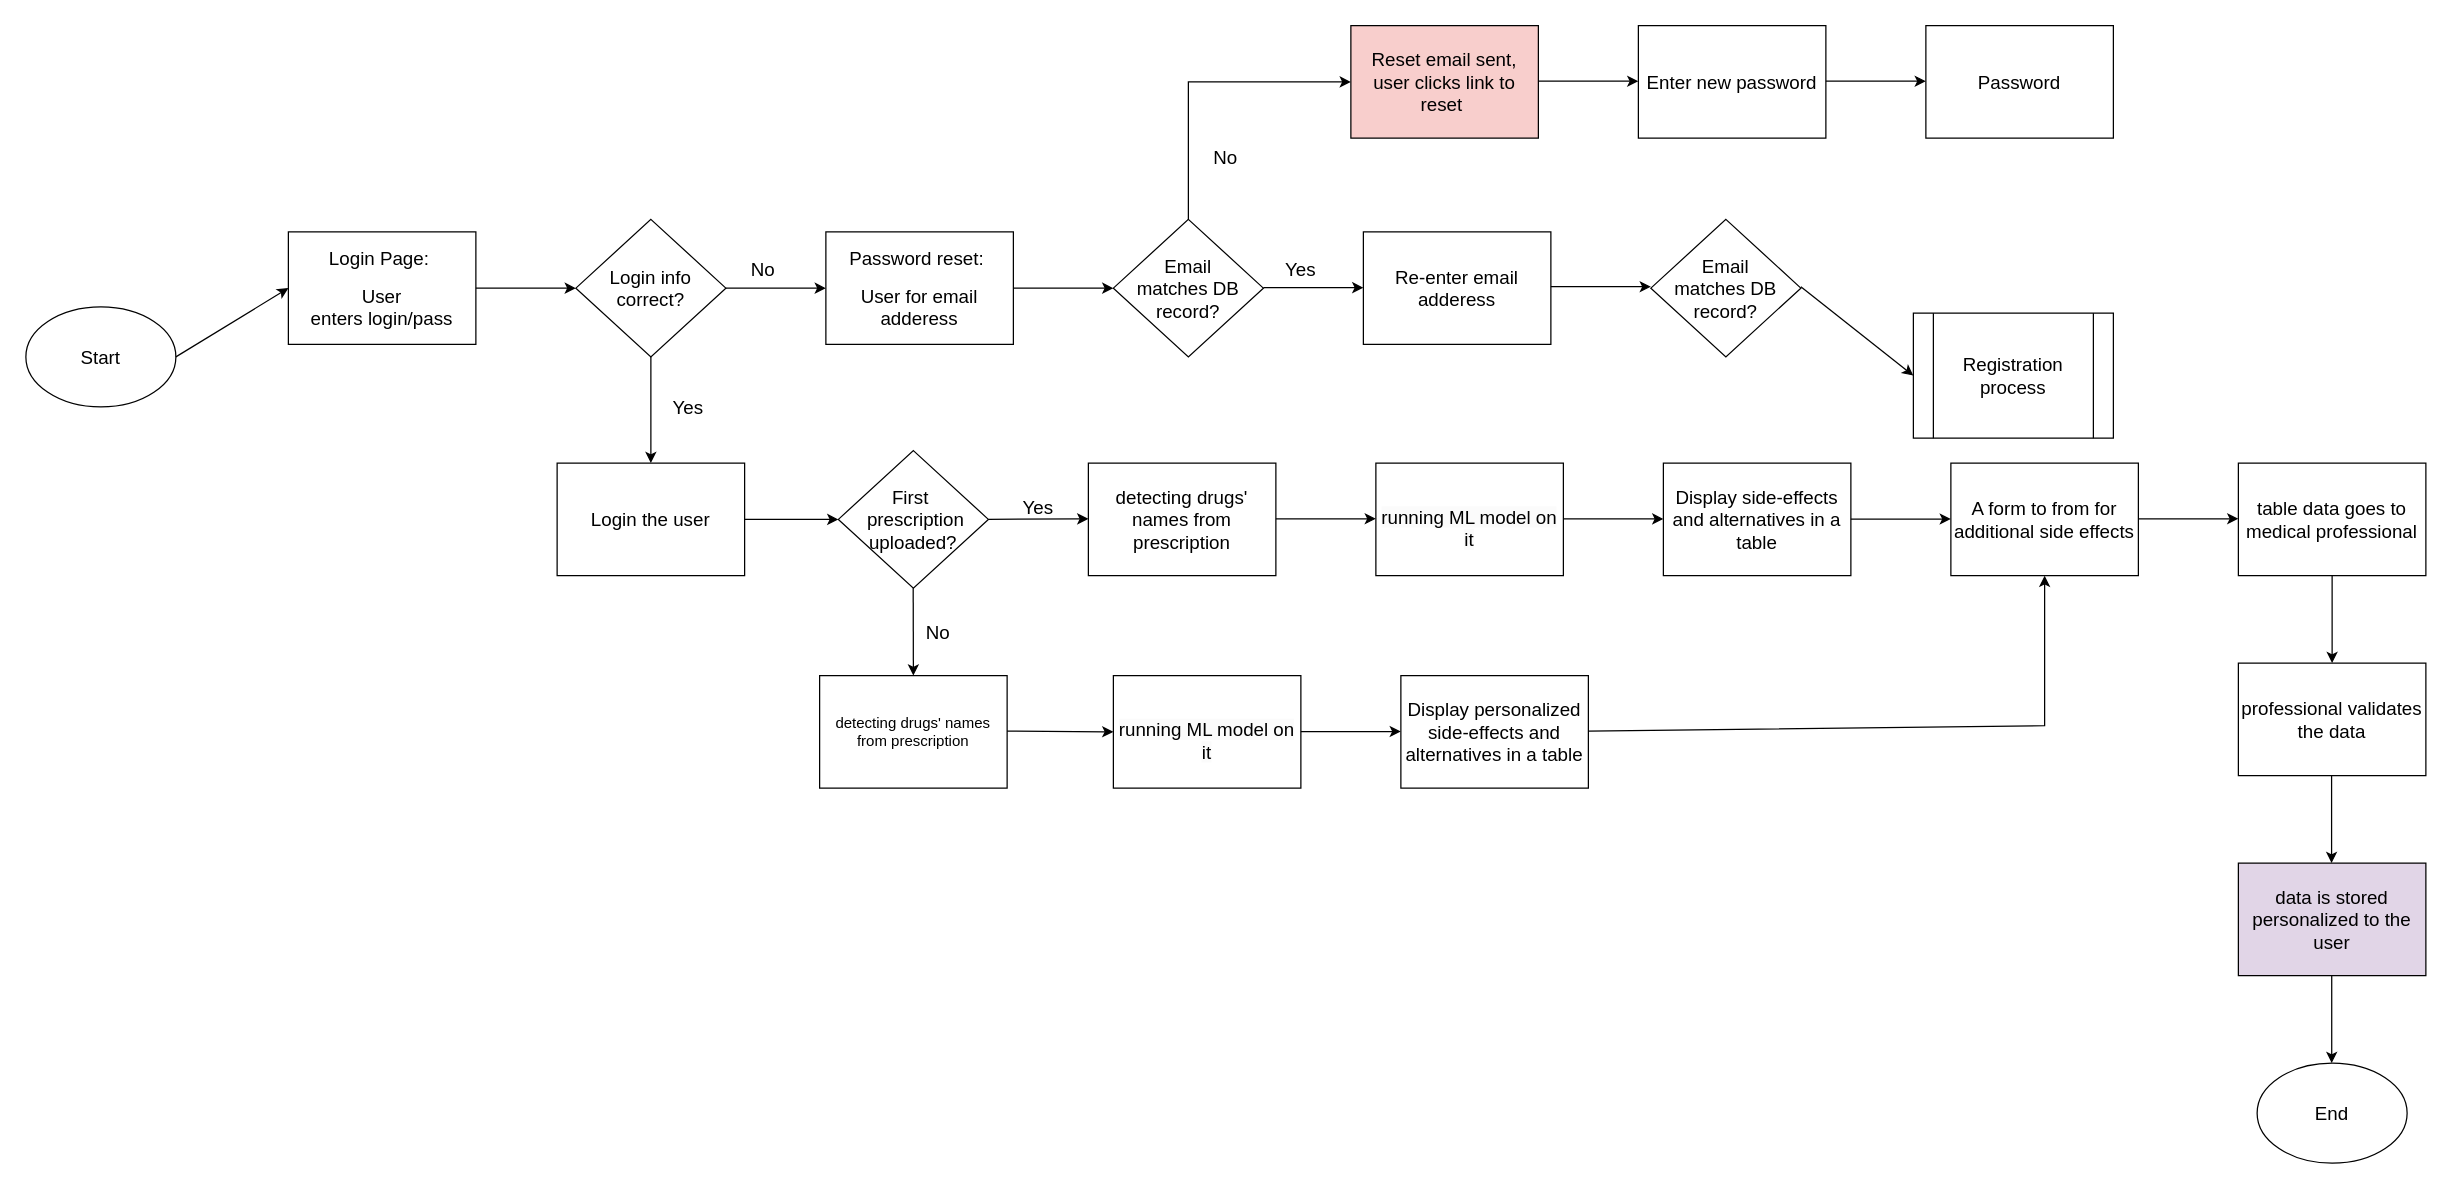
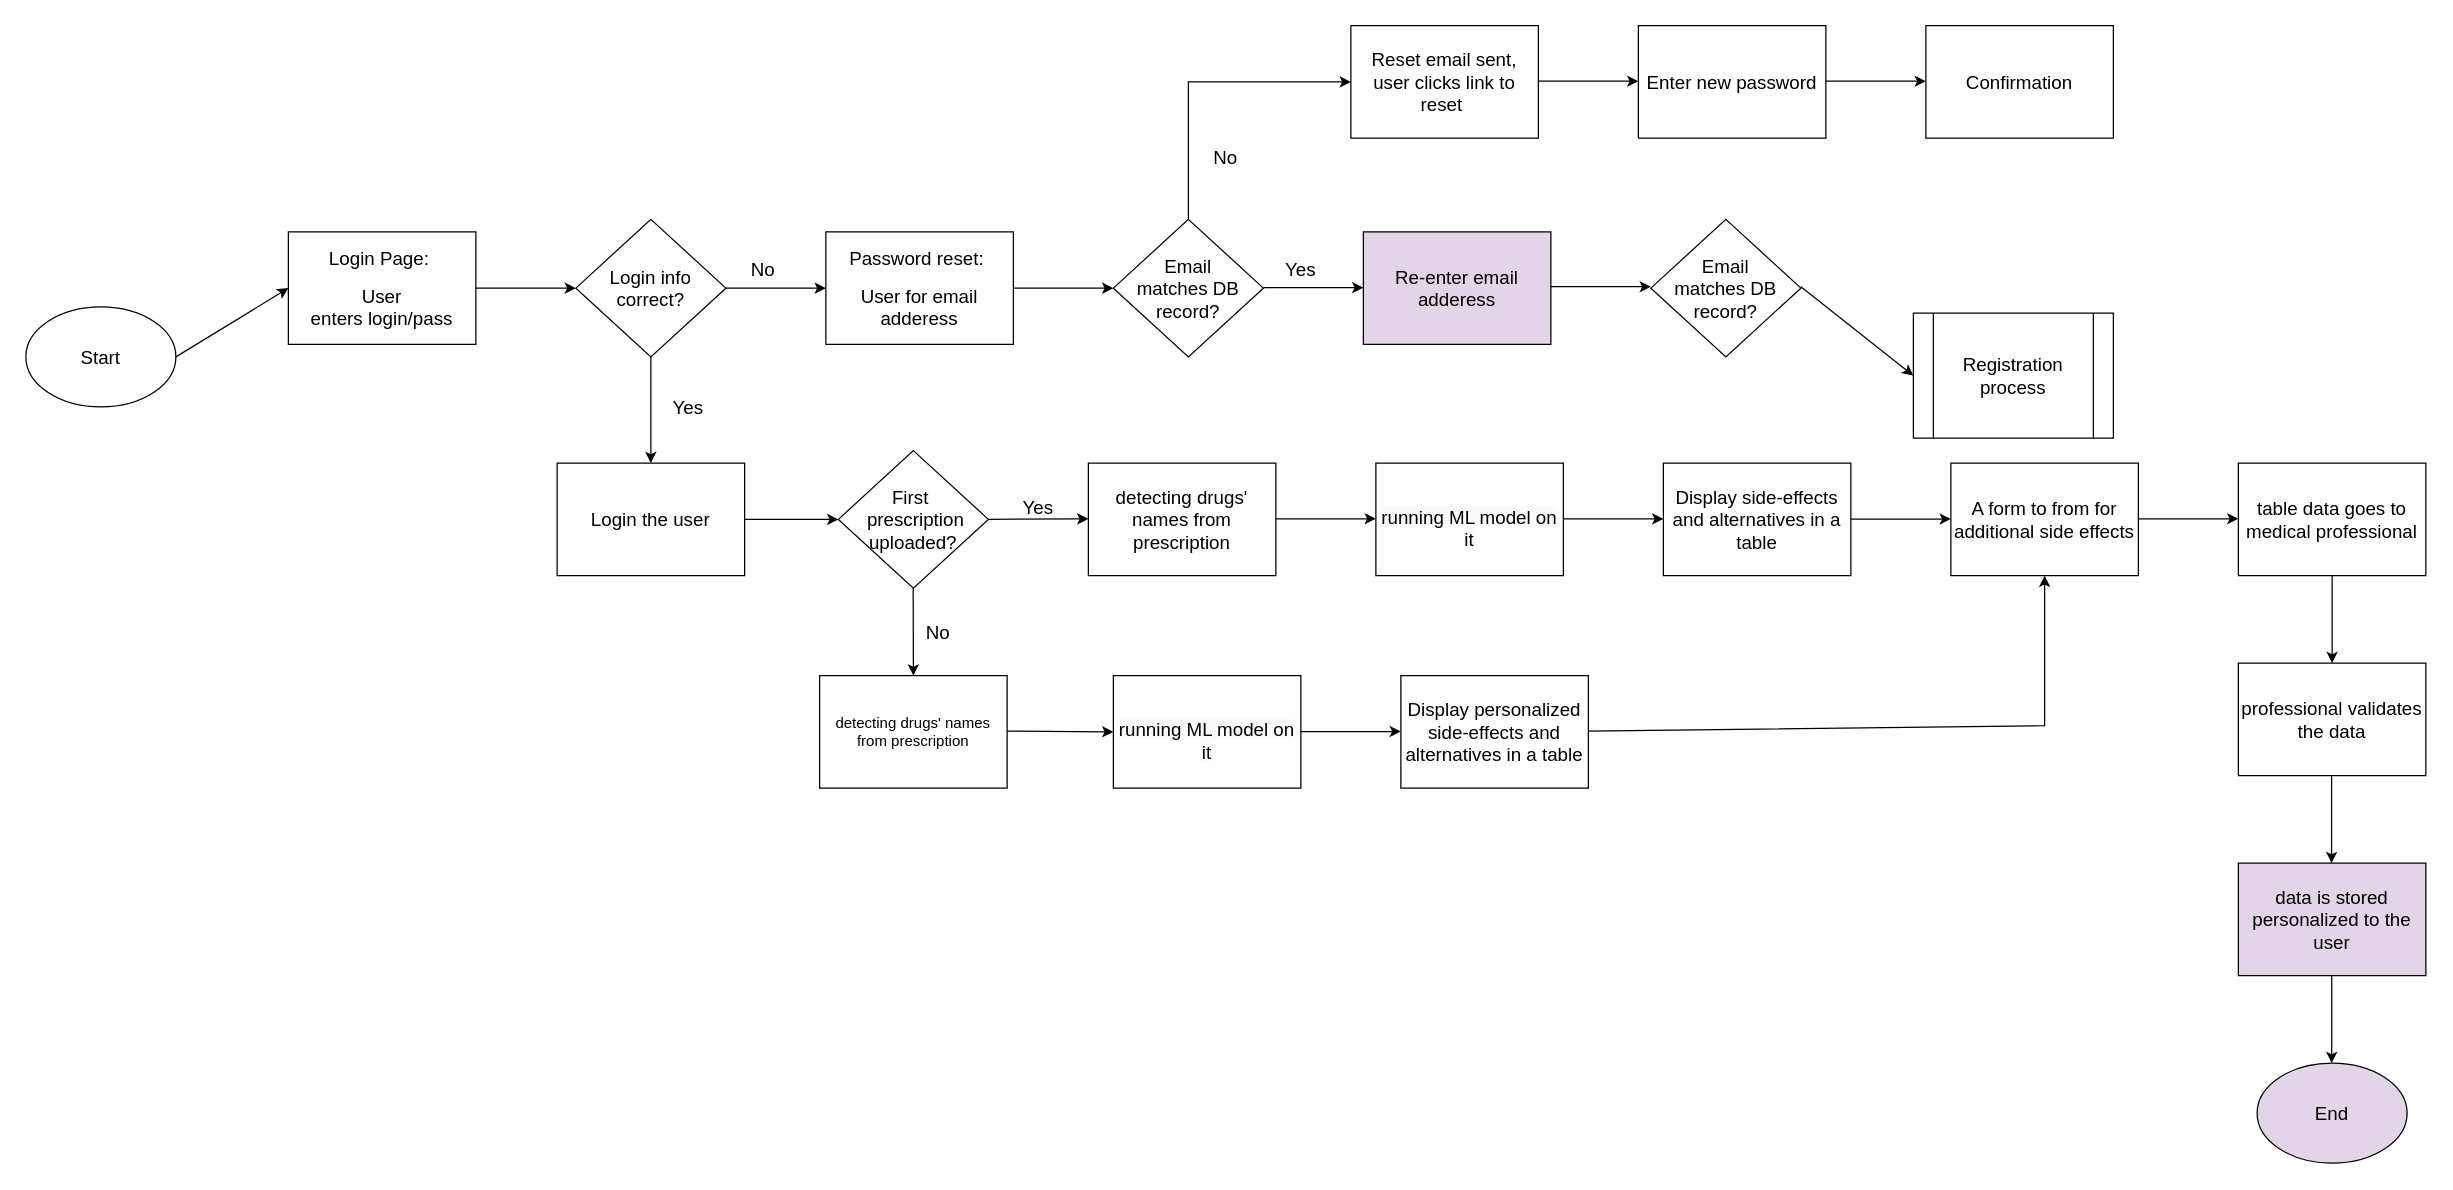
node "Reset email sent, user clicks link to reset": fillcolor #f8cecc -> #ffffff
node "Password": label "Password" -> "Confirmation"
node "Re-enter email adderess": fillcolor #ffffff -> #e1d5e7
node "End": fillcolor #ffffff -> #e1d5e7
